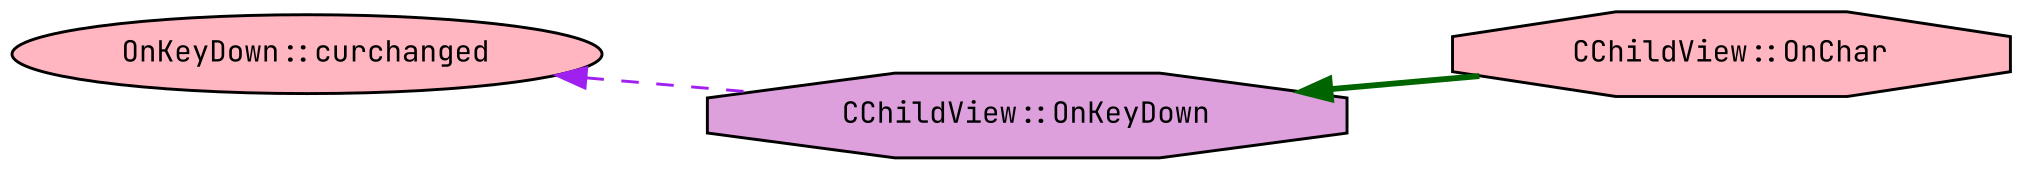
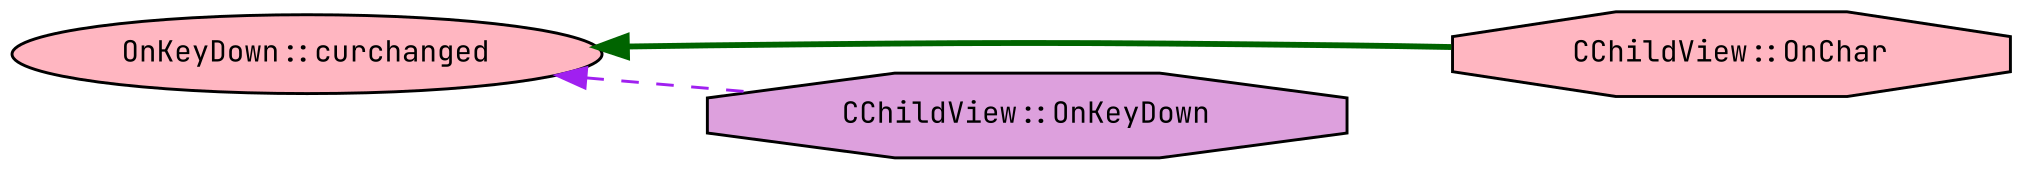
edge "CChildView::OnChar" -> "CChildView::OnKeyDown": now "CChildView::OnChar" -> "OnKeyDown::curchanged"
